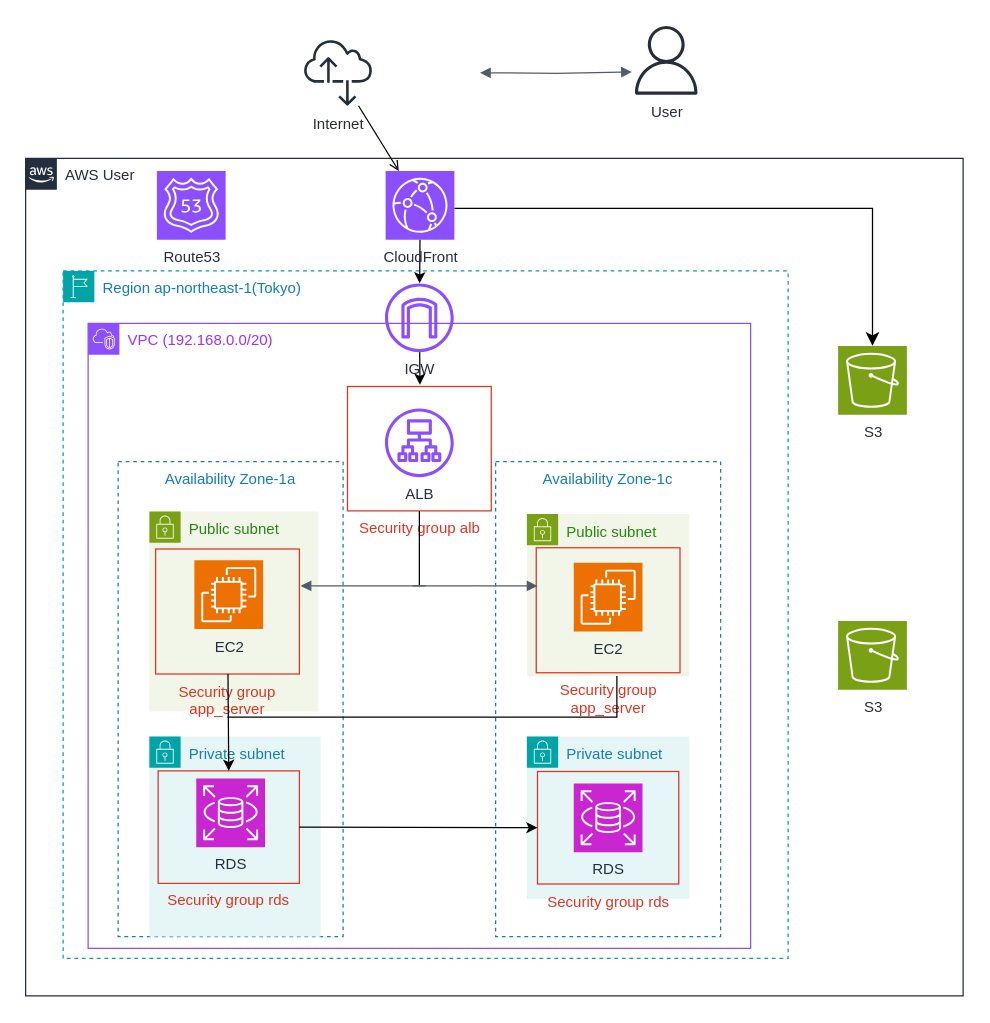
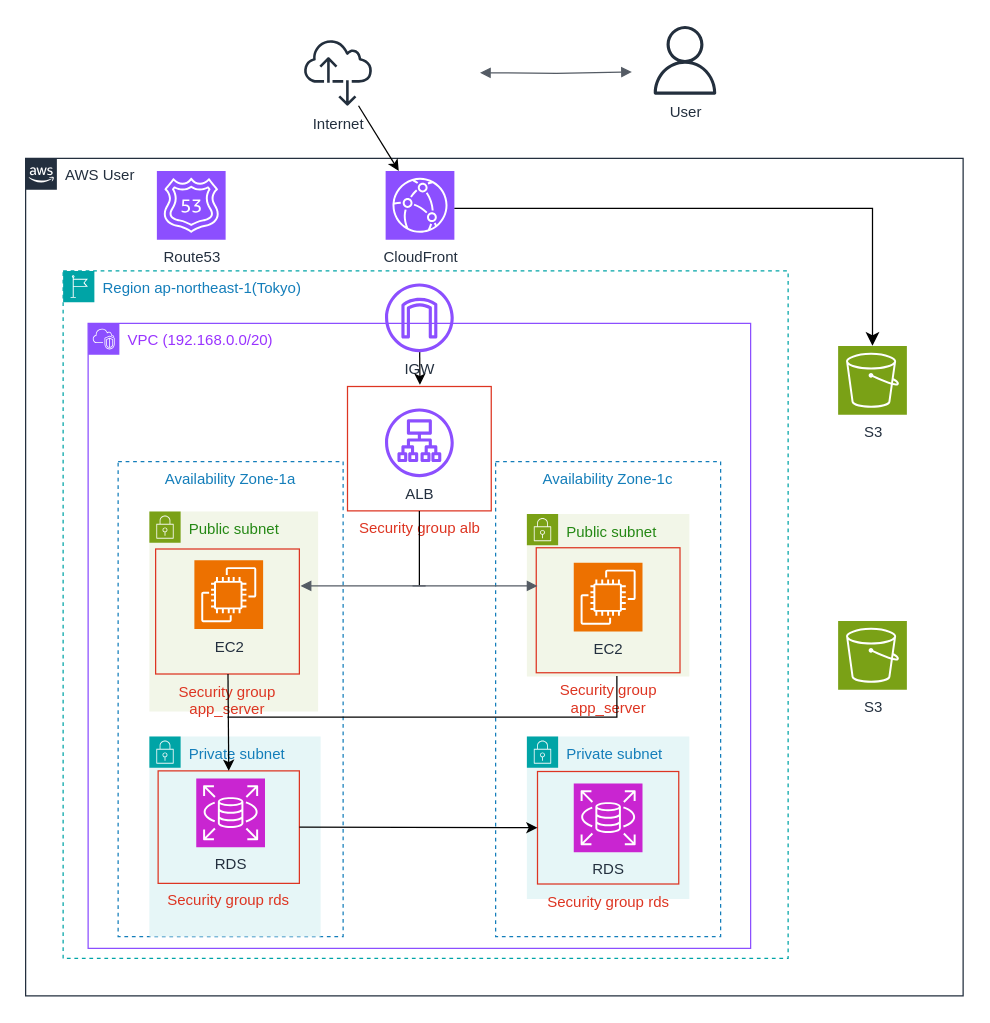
node "User": moved (666, 60) -> (685, 60)
edge "Internet" -> "CloudFront": arrowhead open -> classic
edge "CloudFront" -> "IGW": removed
